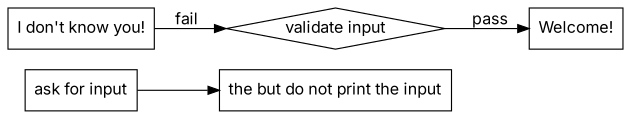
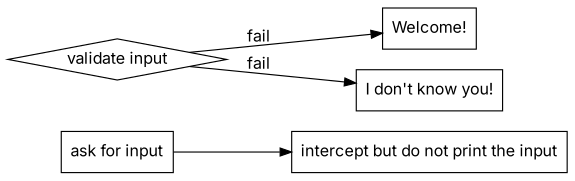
edge "validate input" -> "Welcome!": label "pass" -> "fail"
edge "I don't know you!" -> "validate input": reversed
node "the but do not print the input": label "the but do not print the input" -> "intercept but do not print the input"
